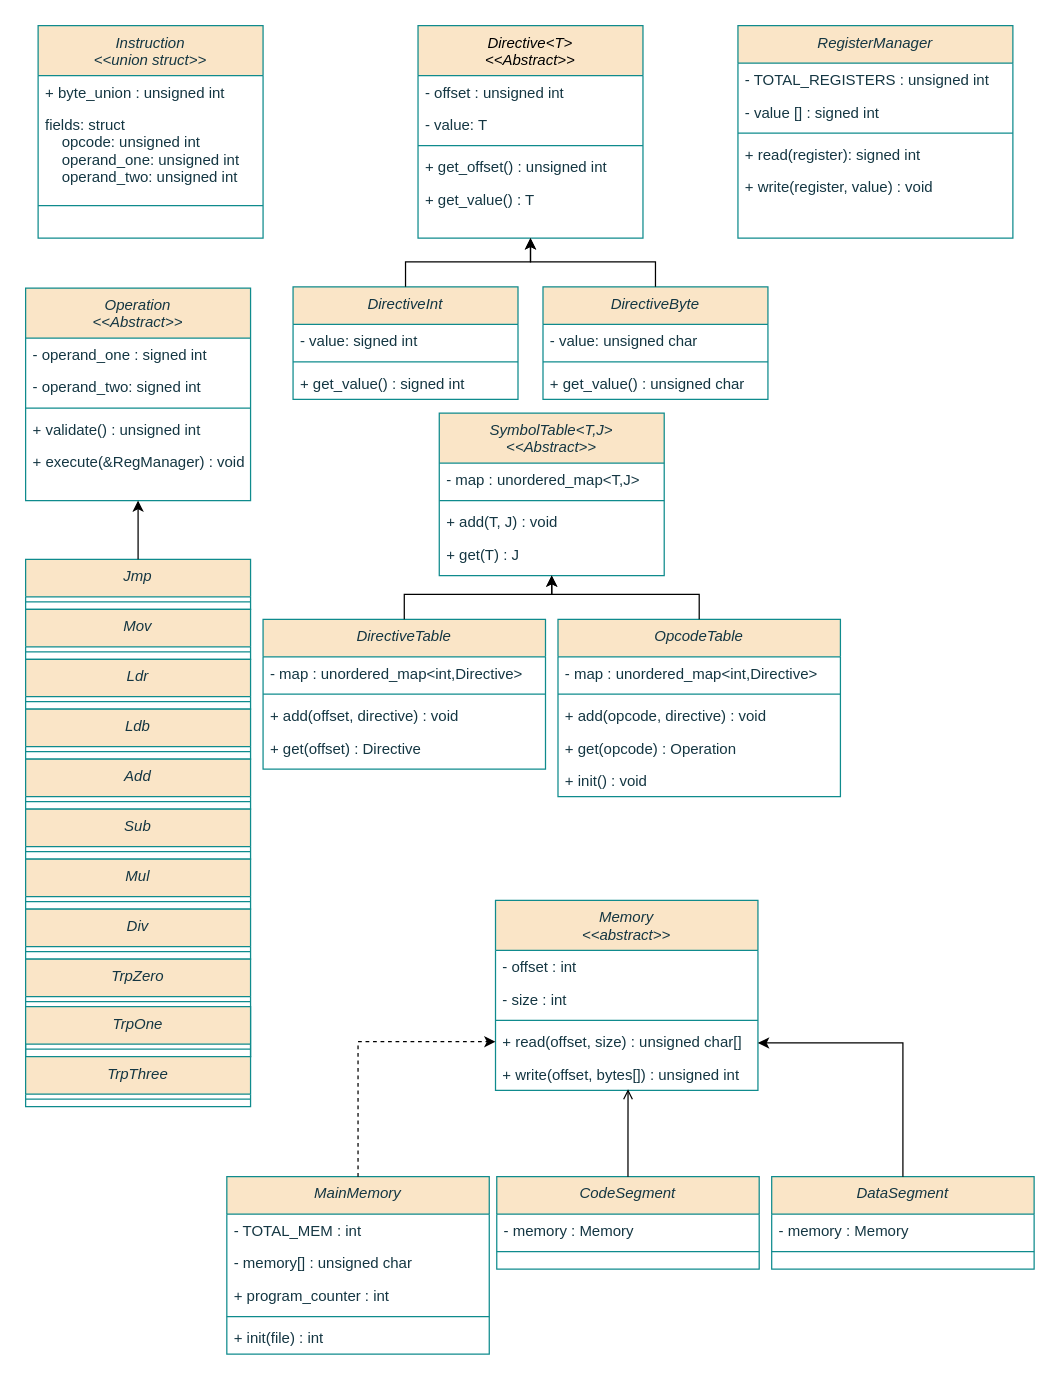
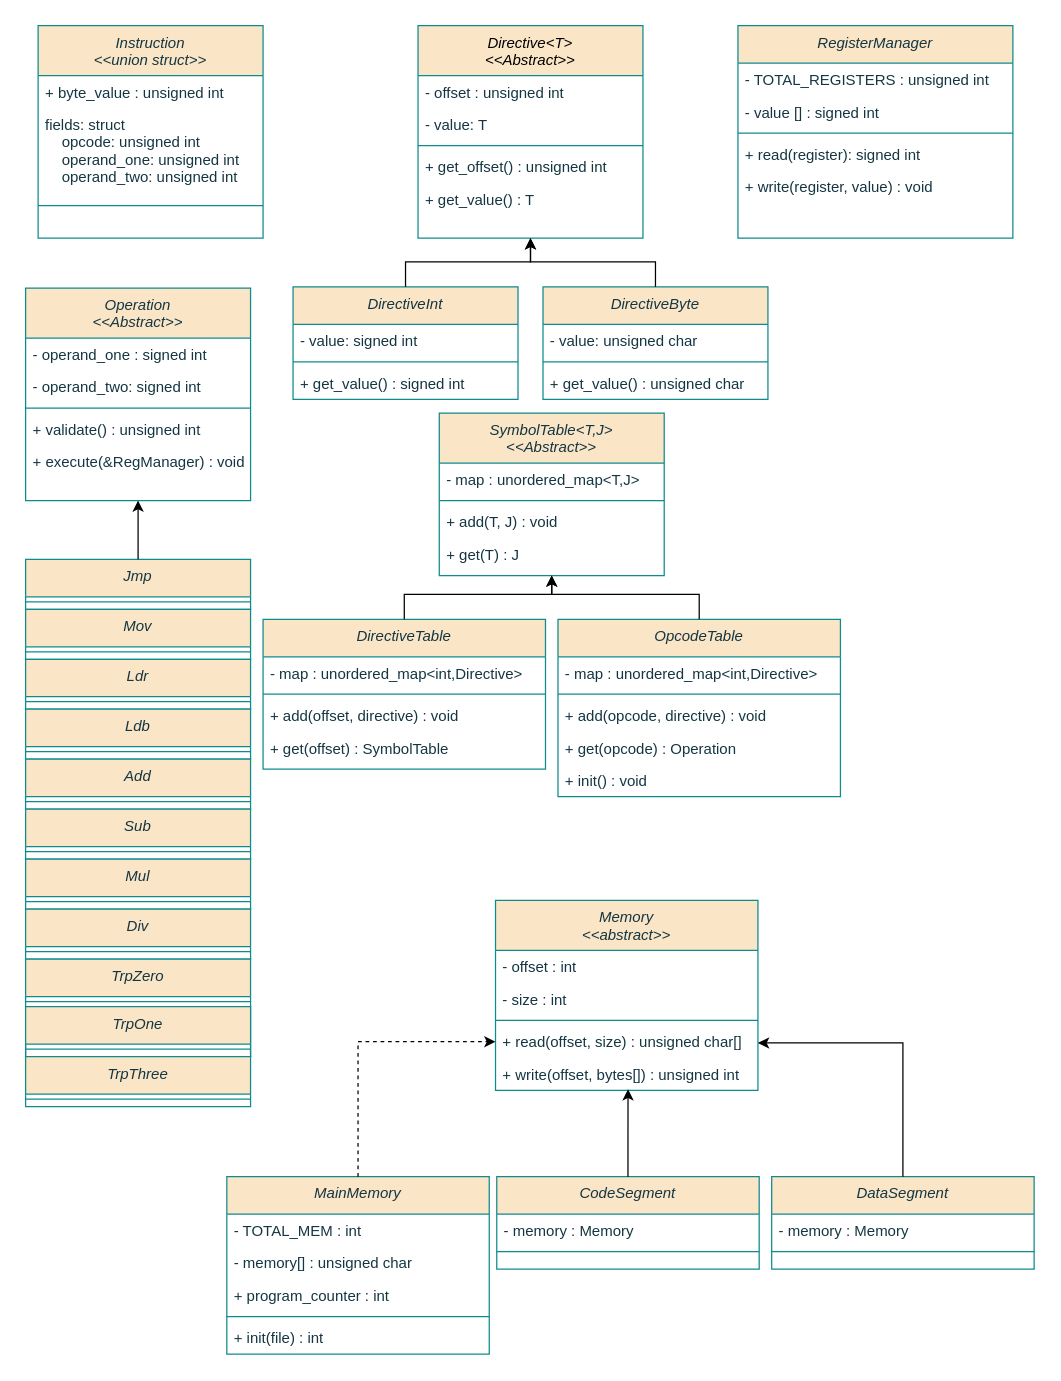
node "+ byte_union : unsigned int": label "+ byte_union : unsigned int" -> "+ byte_value : unsigned int"
node "+ get(offset) : Directive": label "+ get(offset) : Directive" -> "+ get(offset) : SymbolTable"
edge "CodeSegment" -> "+ write(offset, bytes[]) : unsigned int": arrowhead open -> classic
